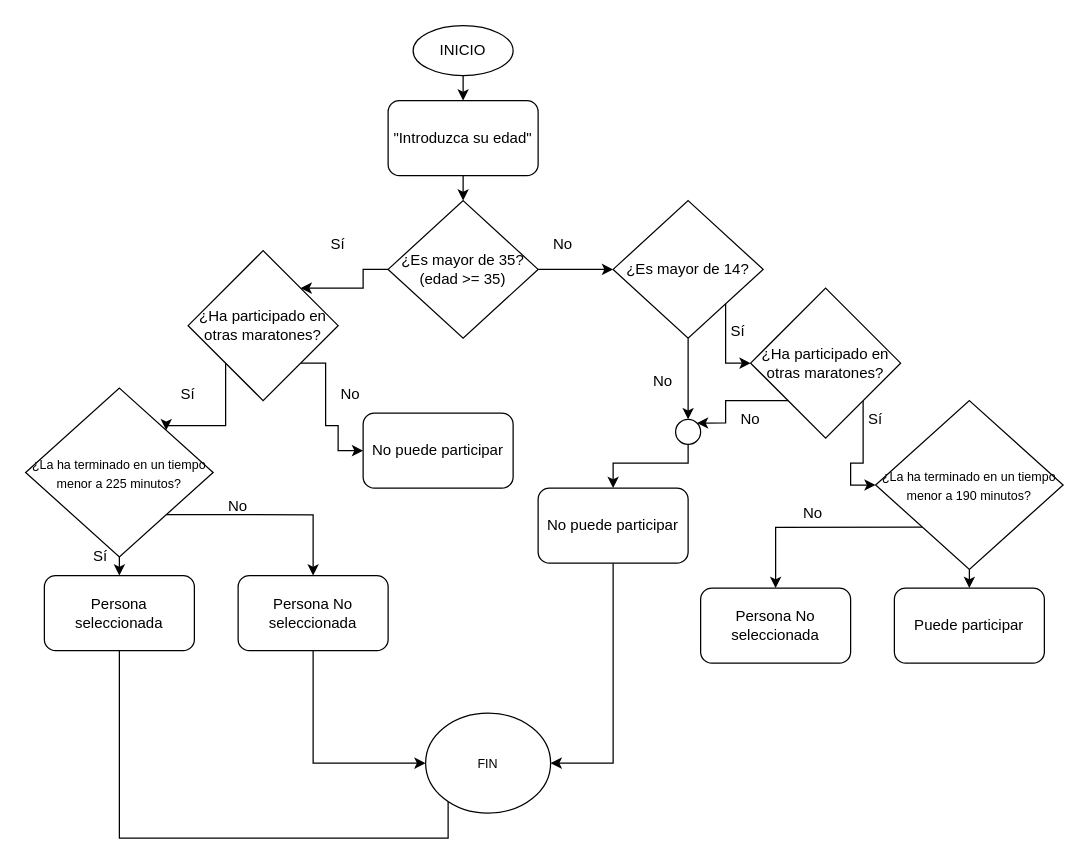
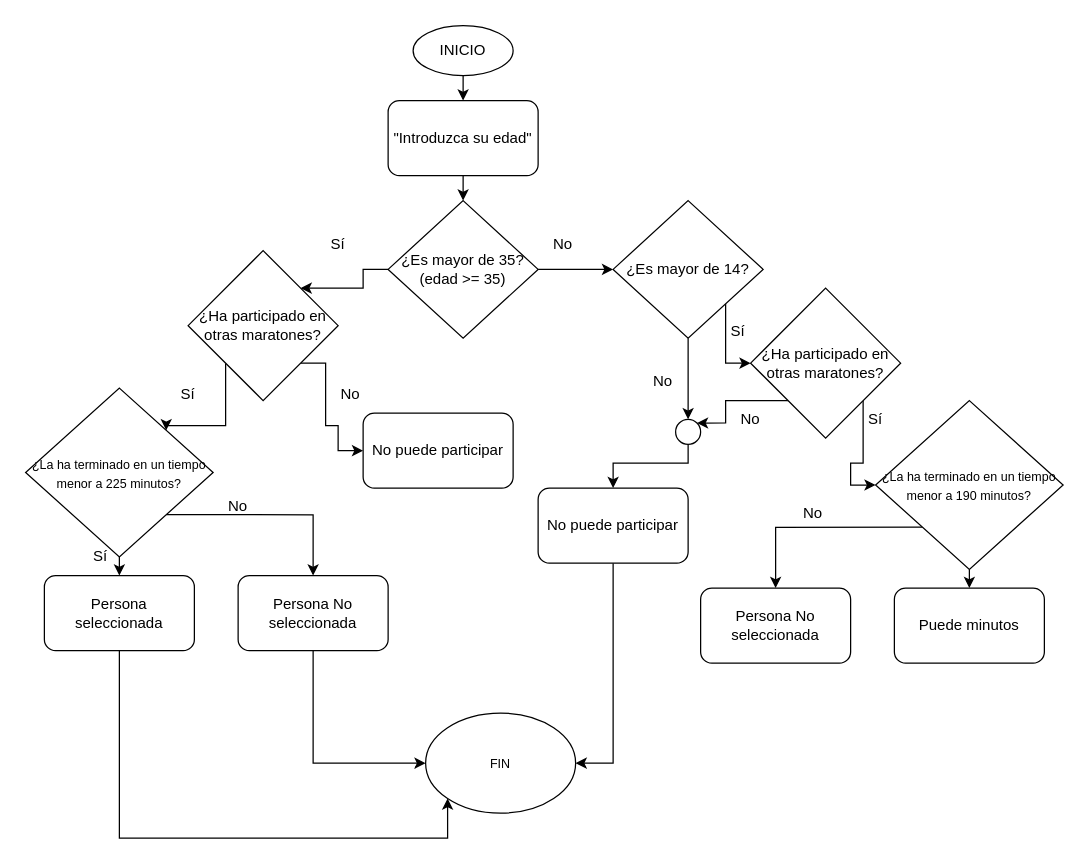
node "Puede participar": label "Puede participar" -> "Puede minutos"
node "FIN": size 125x100 -> 150x100
